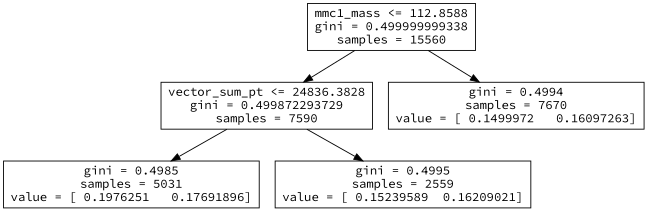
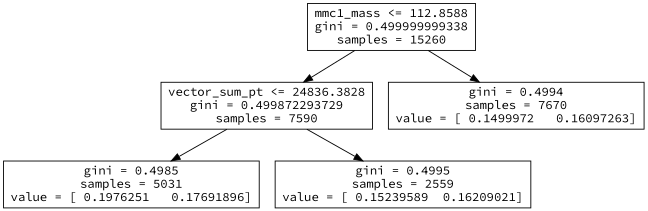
node "mmc1_mass <= 112.8588 gini = 0.499999999338 samples = 15560": label "mmc1_mass <= 112.8588 gini = 0.499999999338 samples = 15560" -> "mmc1_mass <= 112.8588 gini = 0.499999999338 samples = 15260"
